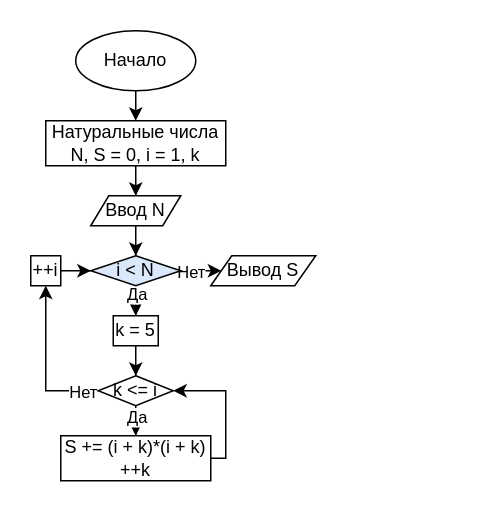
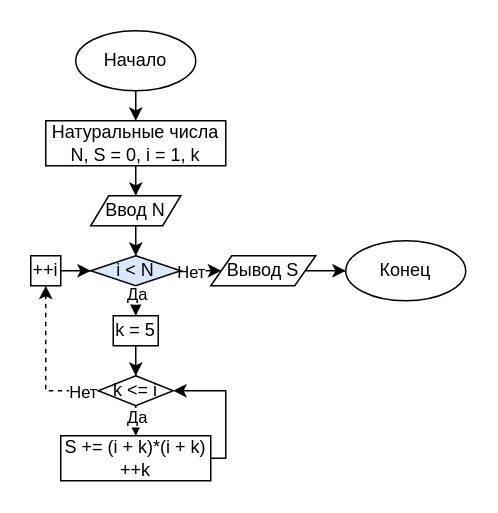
edge "Вывод S" -> "Конец": added
node "Конец": added
edge "k <= i" -> "++i": style solid -> dashed
